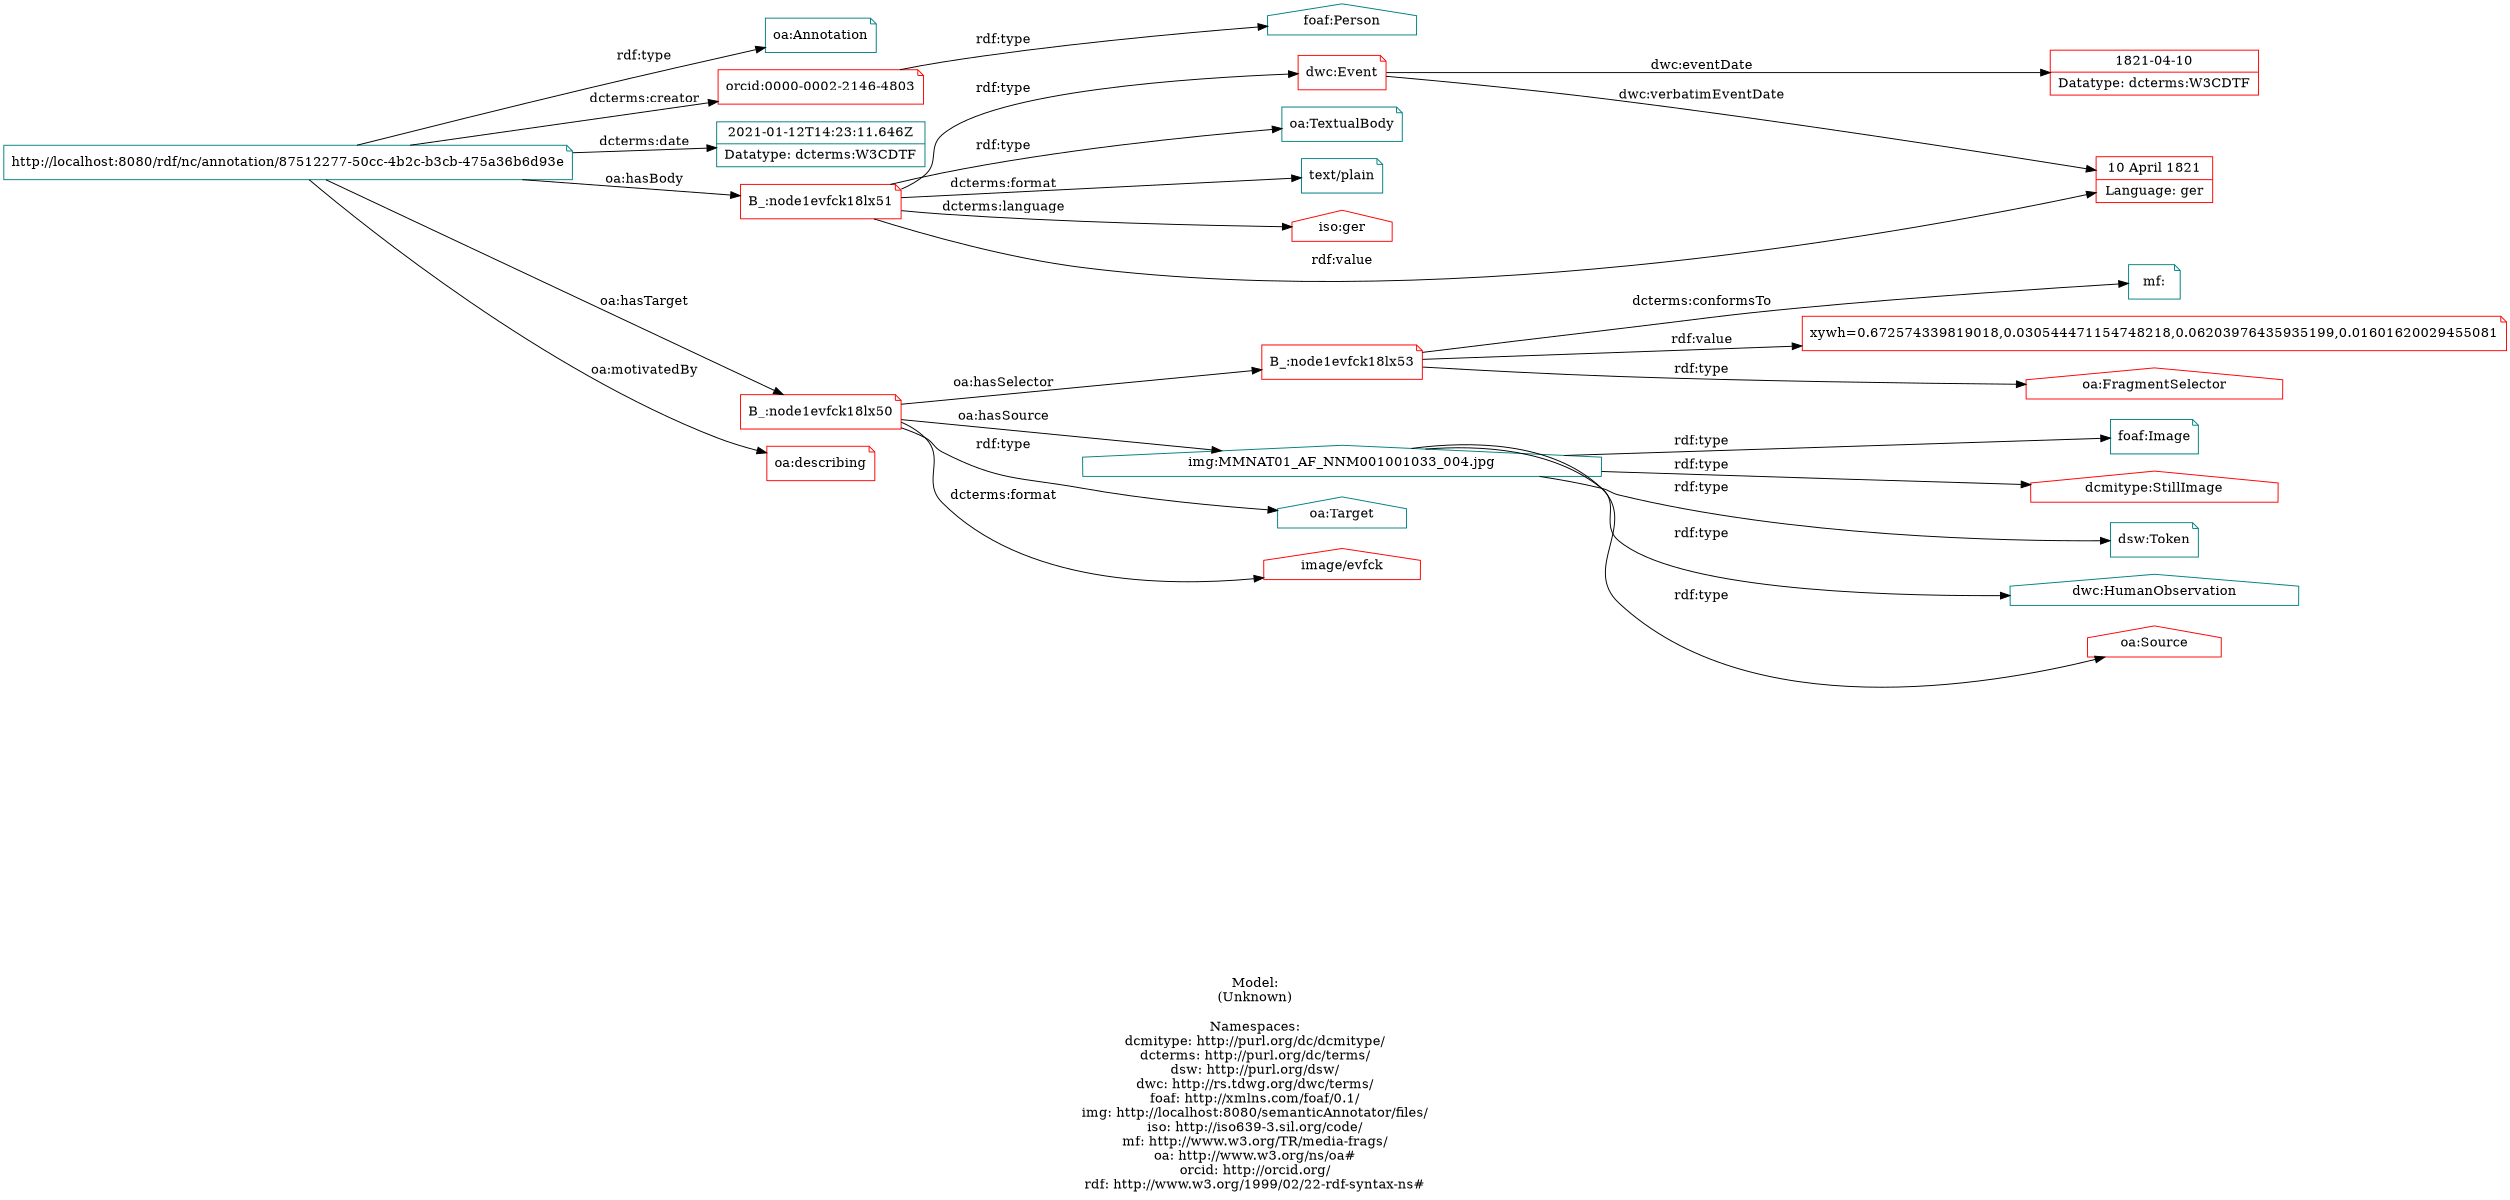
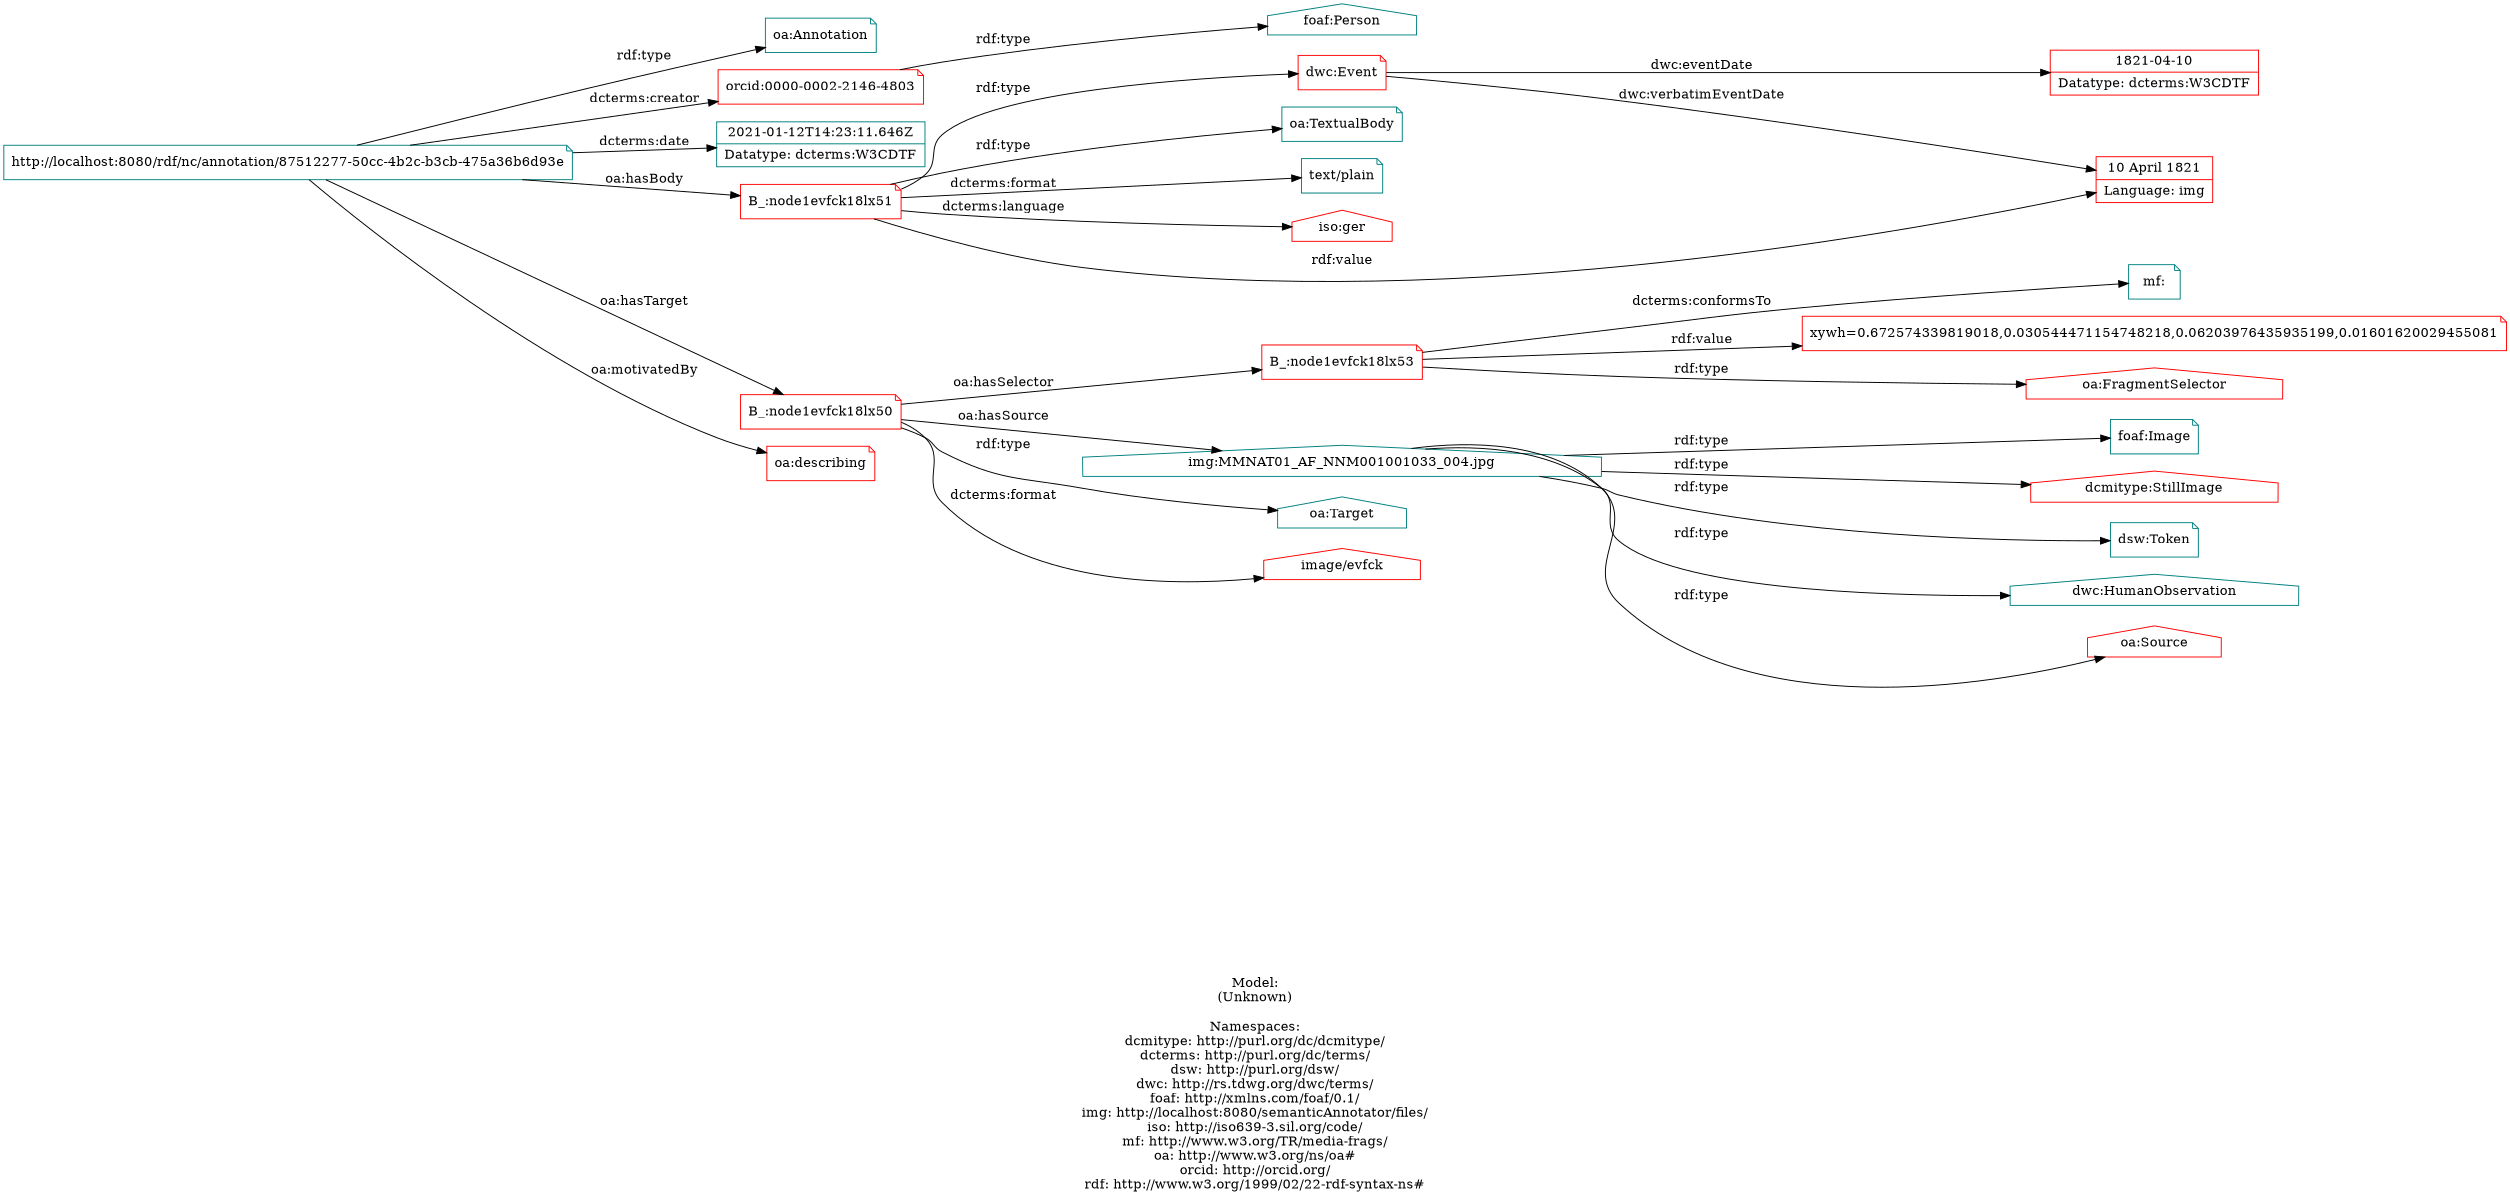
node "10 April 1821": text "Language: ger" -> "Language: img"
